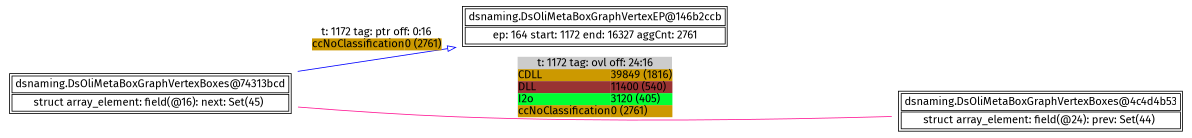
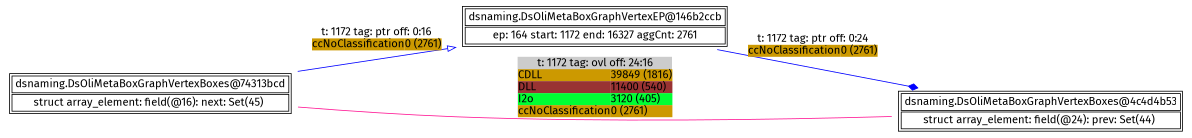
edge "dsnaming.DsOliMetaBoxGraphVertexEP@146b2ccb" -> "dsnaming.DsOliMetaBoxGraphVertexBoxes@4c4d4b53": added, label "t: 1172 tag: ptr off: 0:24 ccNoClassification 0 (2761)"
